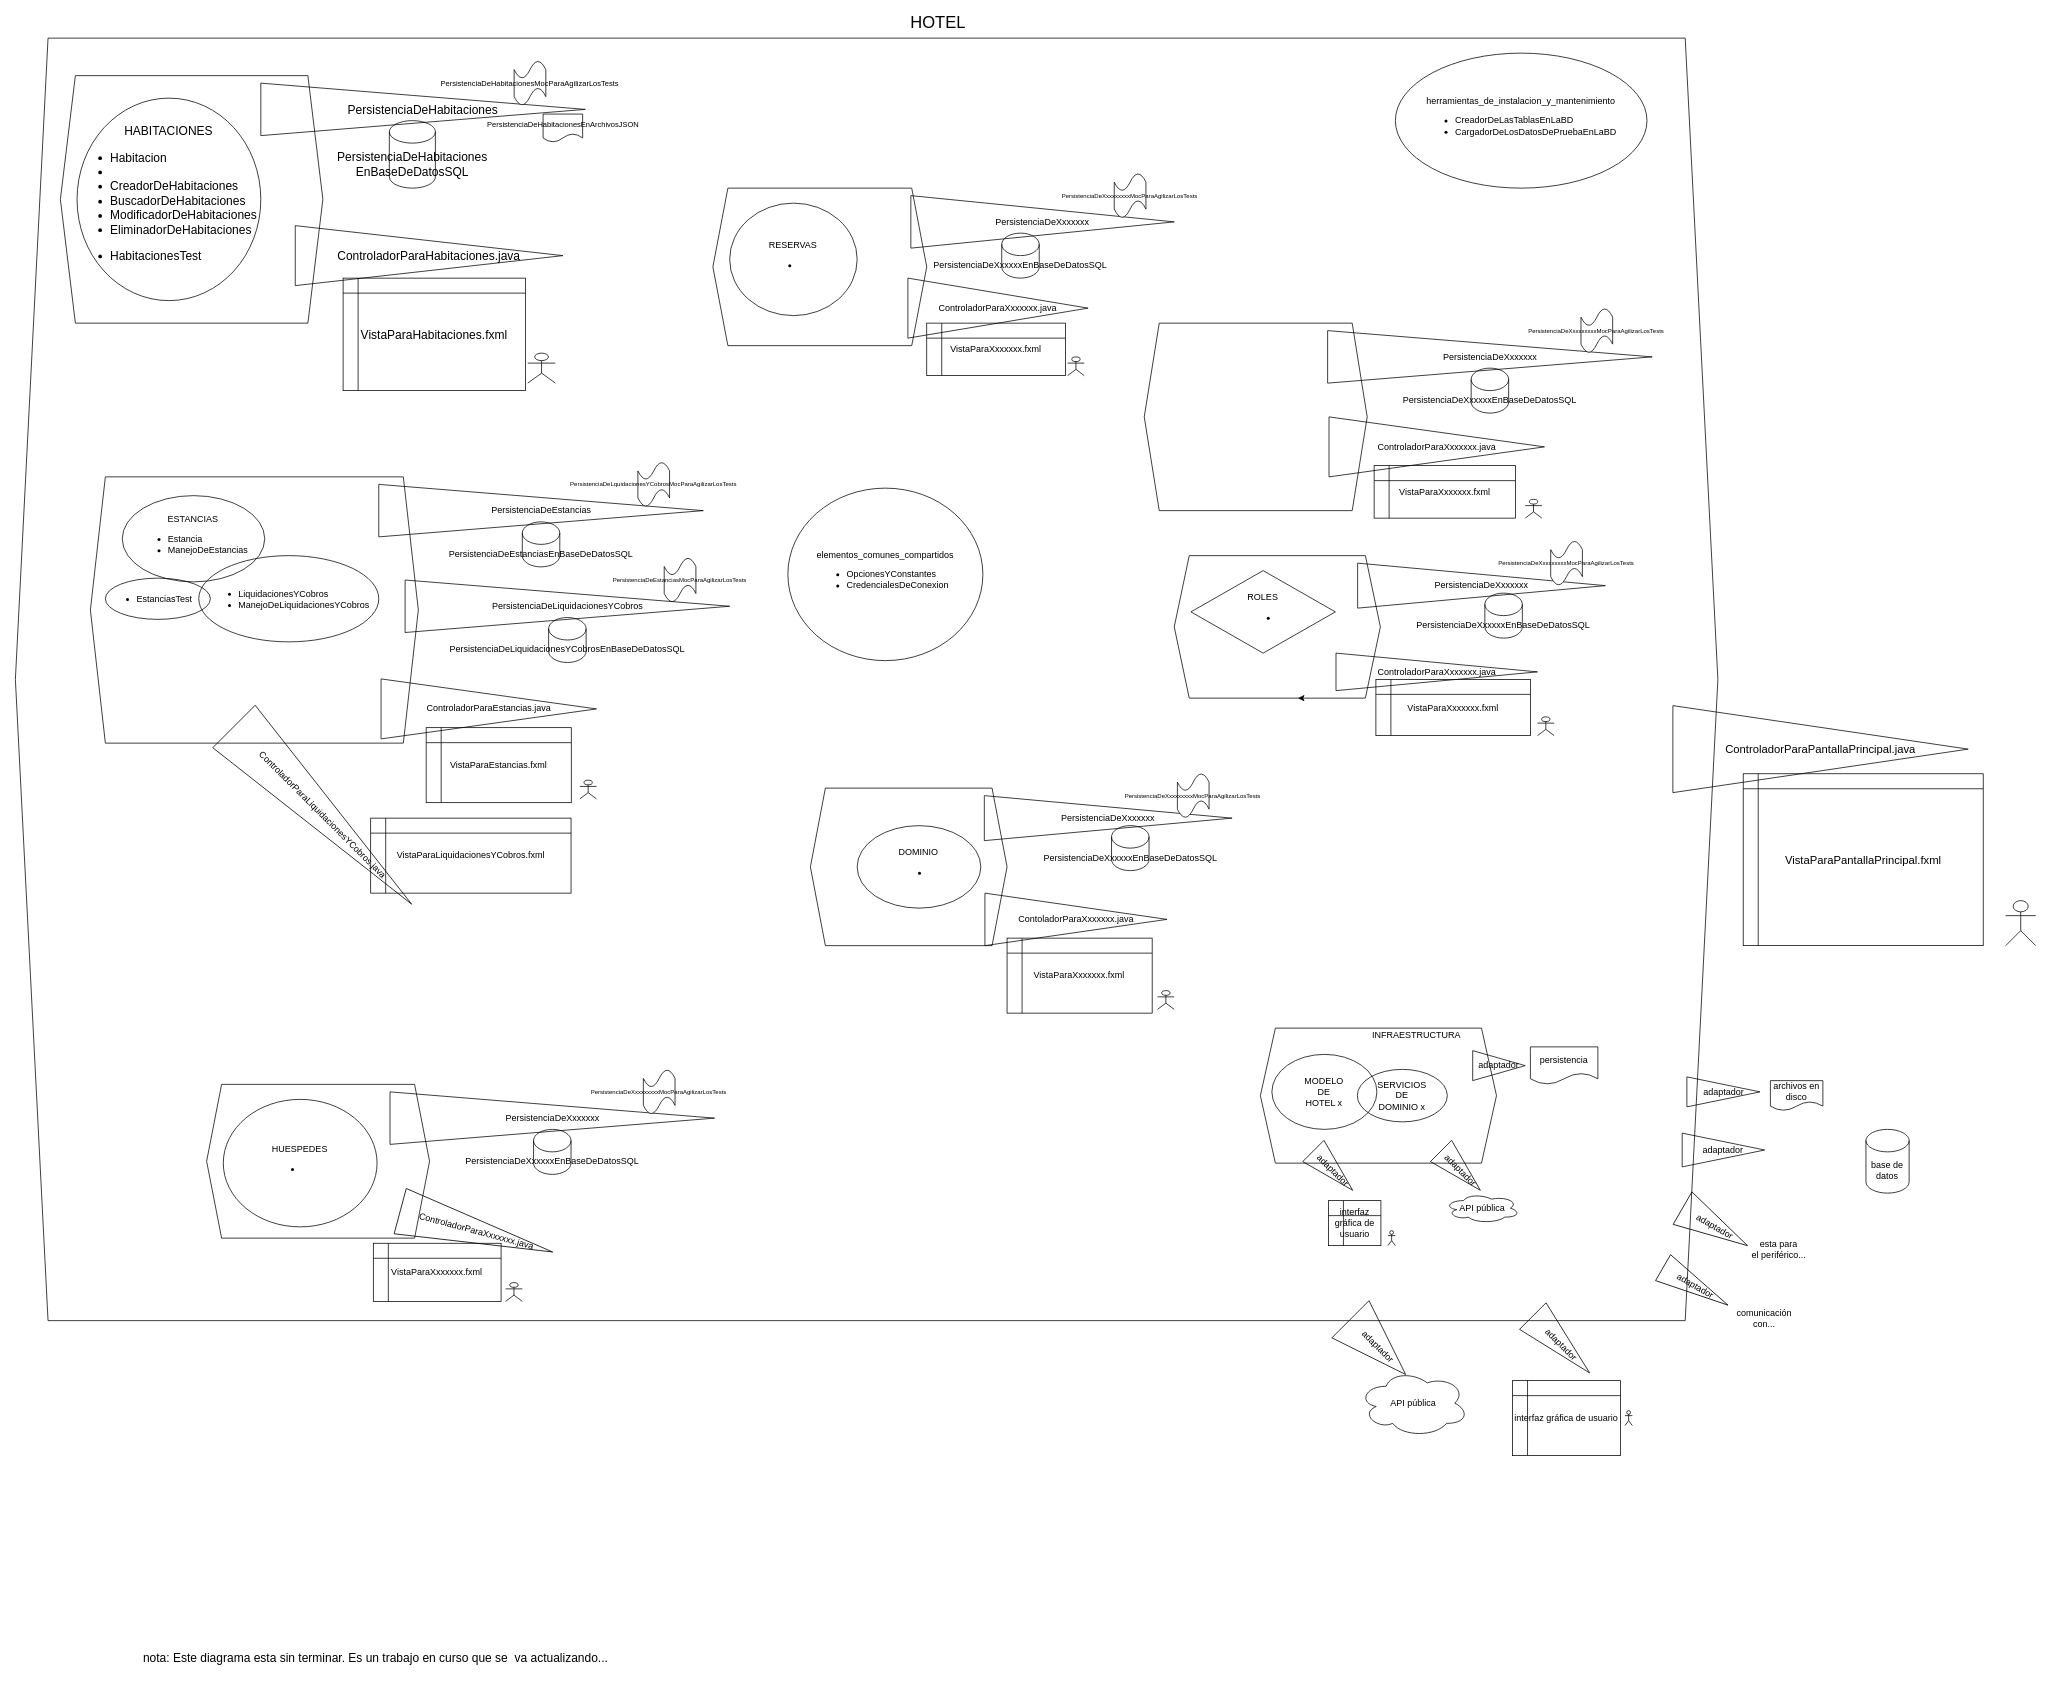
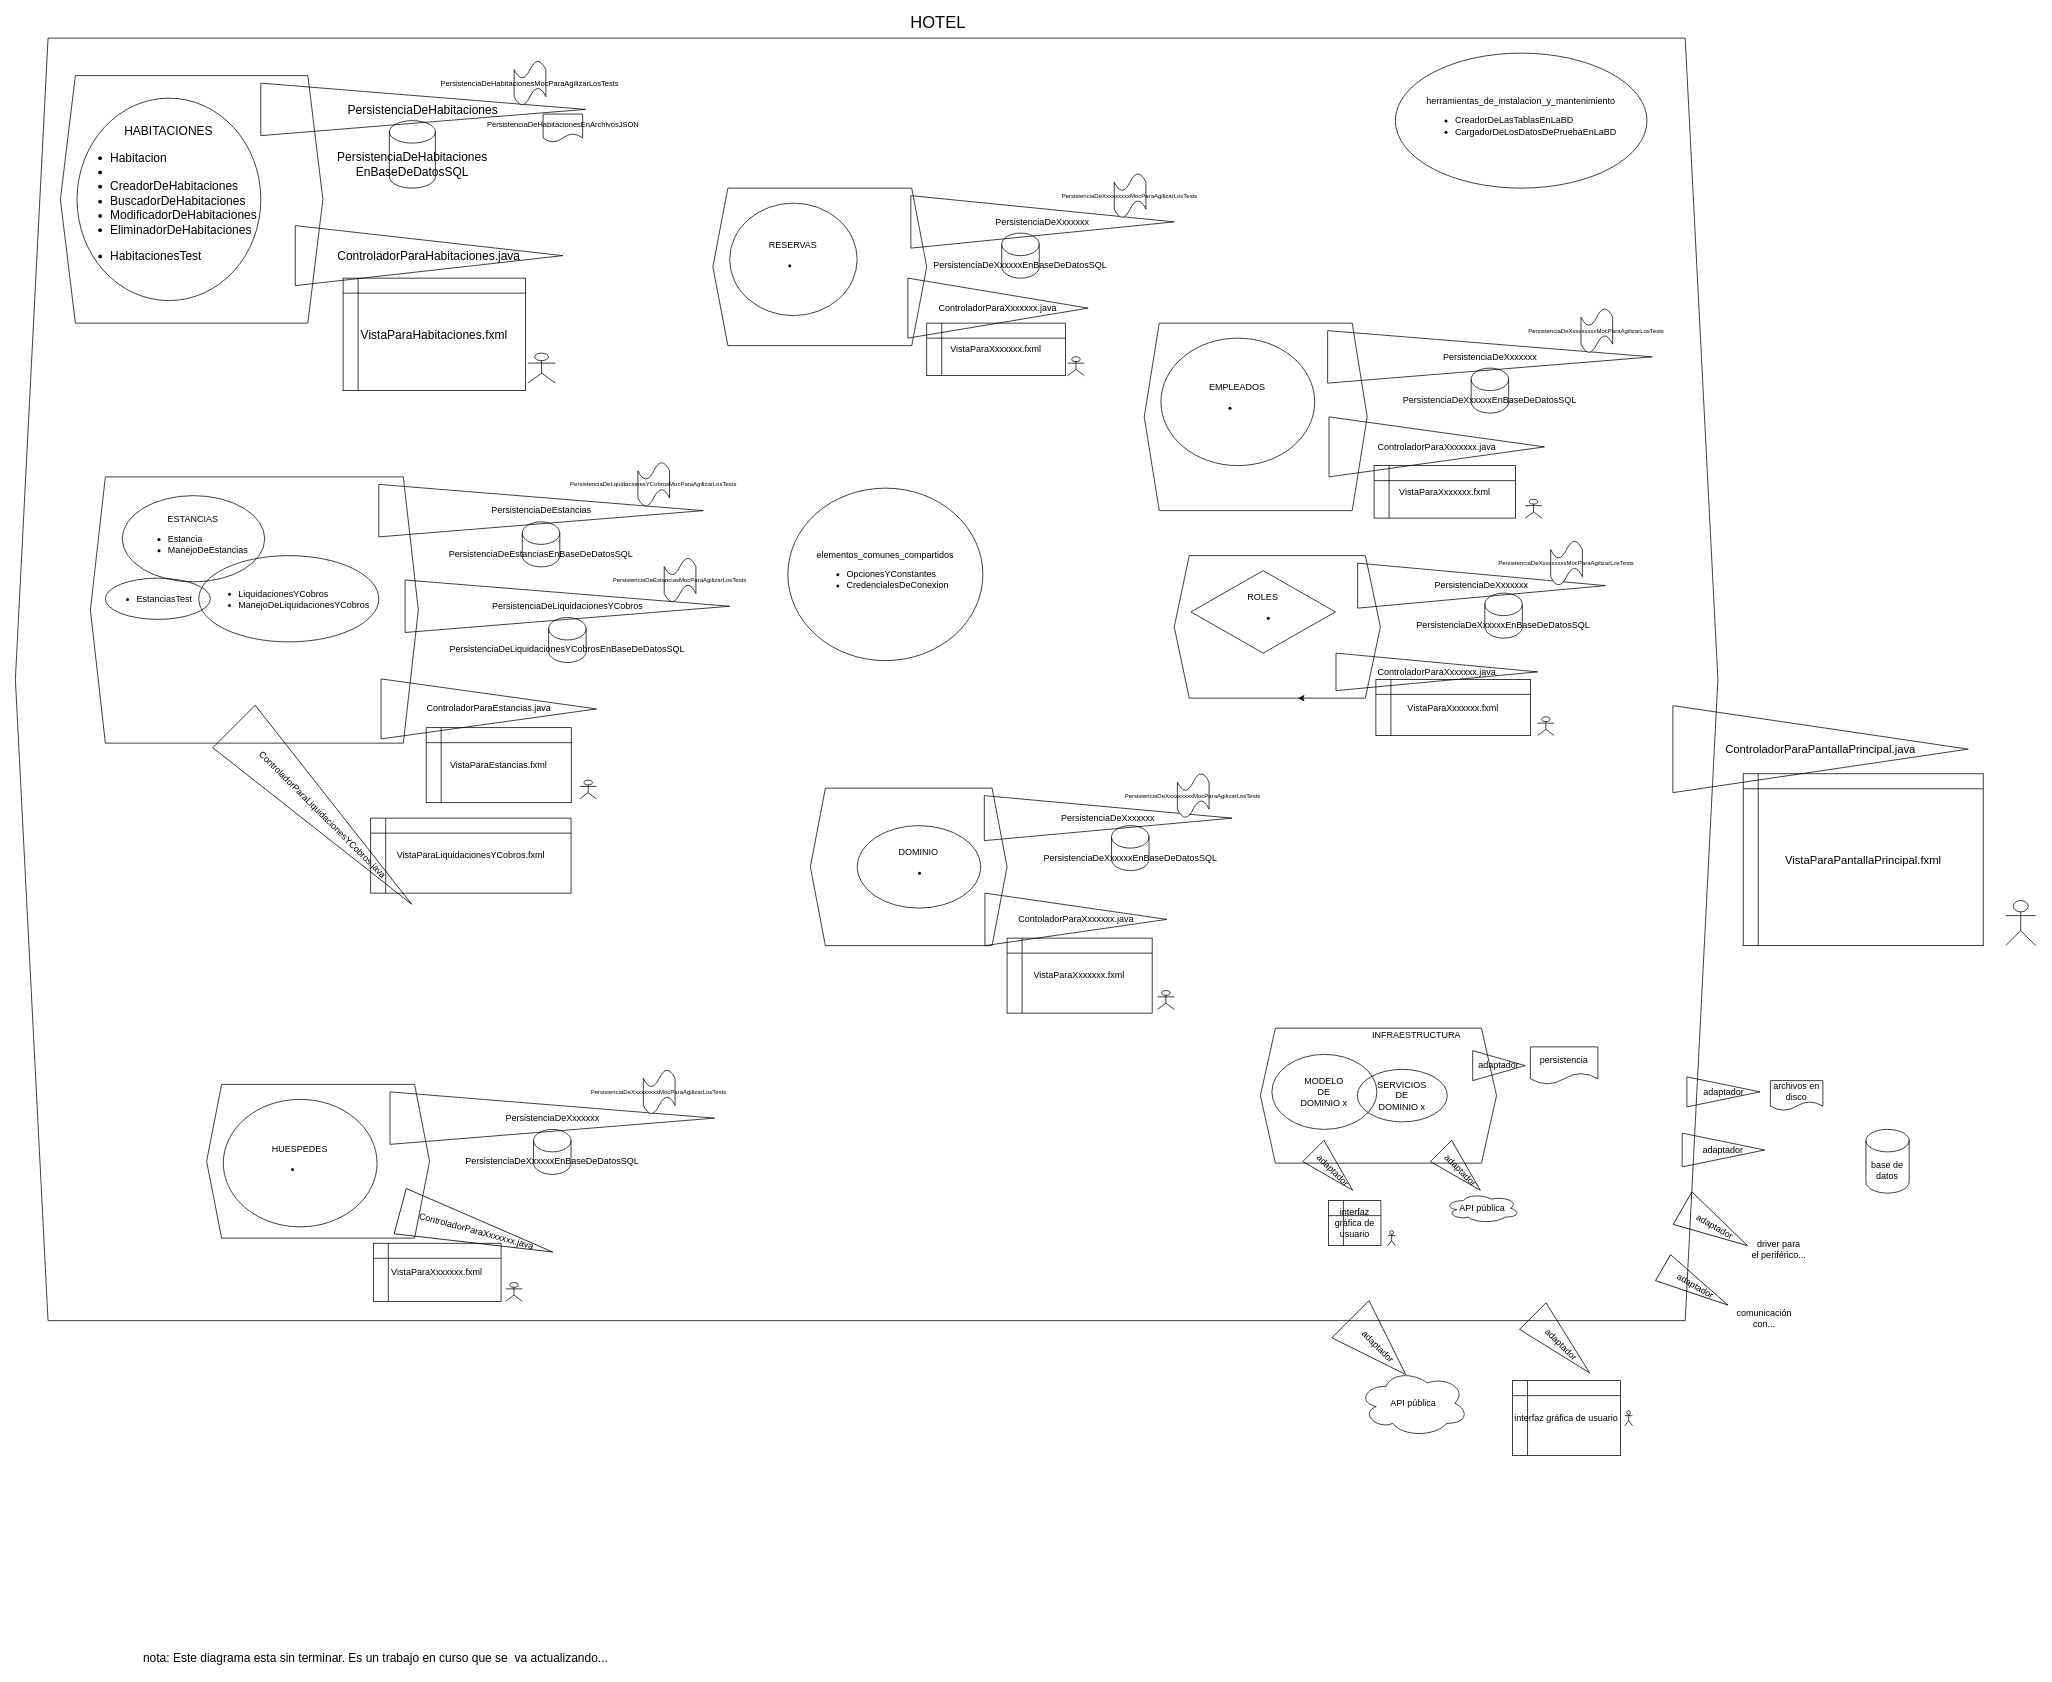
node "EMPLEADOS": added
node "MODELO DE HOTEL x": label "MODELO DE HOTEL x" -> "MODELO DE DOMINIO x"
node "esta para el periférico...": label "esta para el periférico..." -> "driver para el periférico..."
